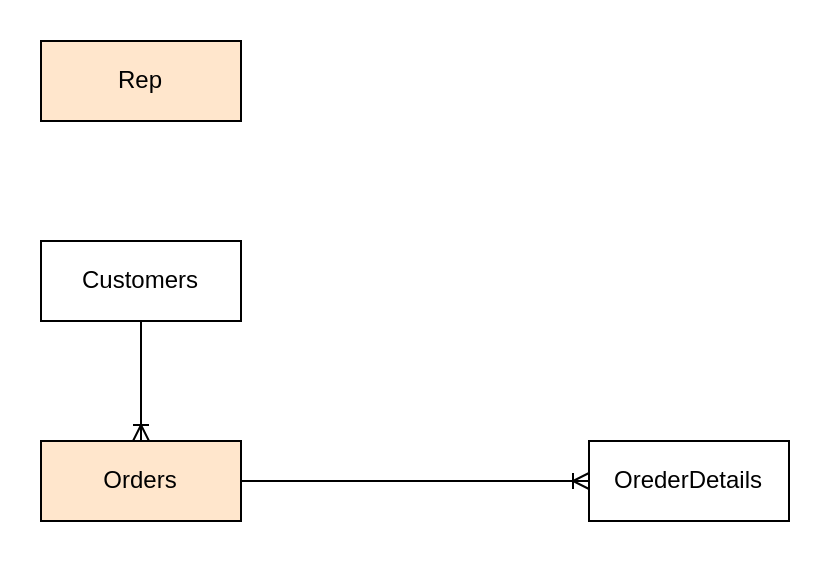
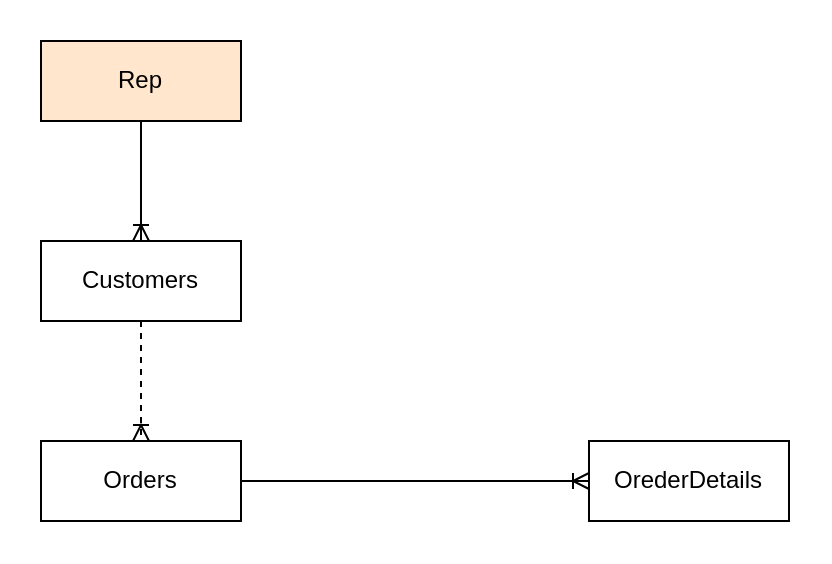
edge "Rep" -> "Customers": added
edge "Customers" -> "Orders": style solid -> dashed
node "Orders": fillcolor #ffe6cc -> #ffffff
